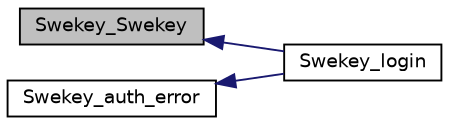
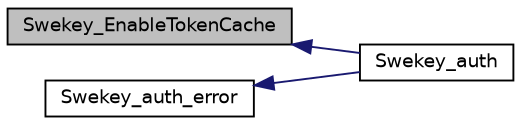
node "Swekey_Swekey": label "Swekey_Swekey" -> "Swekey_EnableTokenCache"
node "Swekey_login": label "Swekey_login" -> "Swekey_auth"
